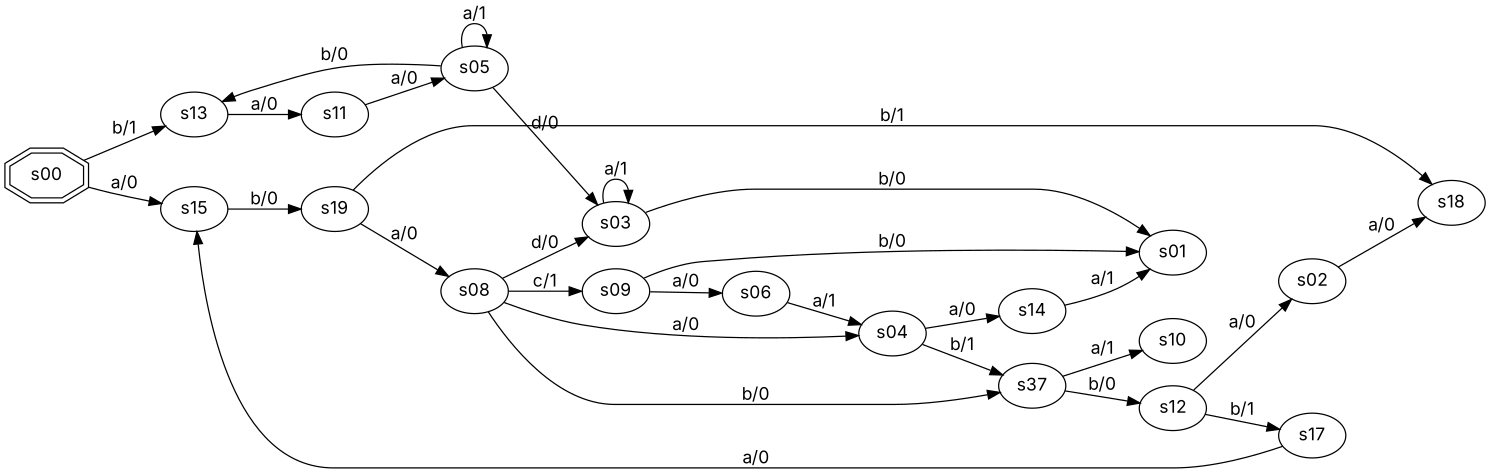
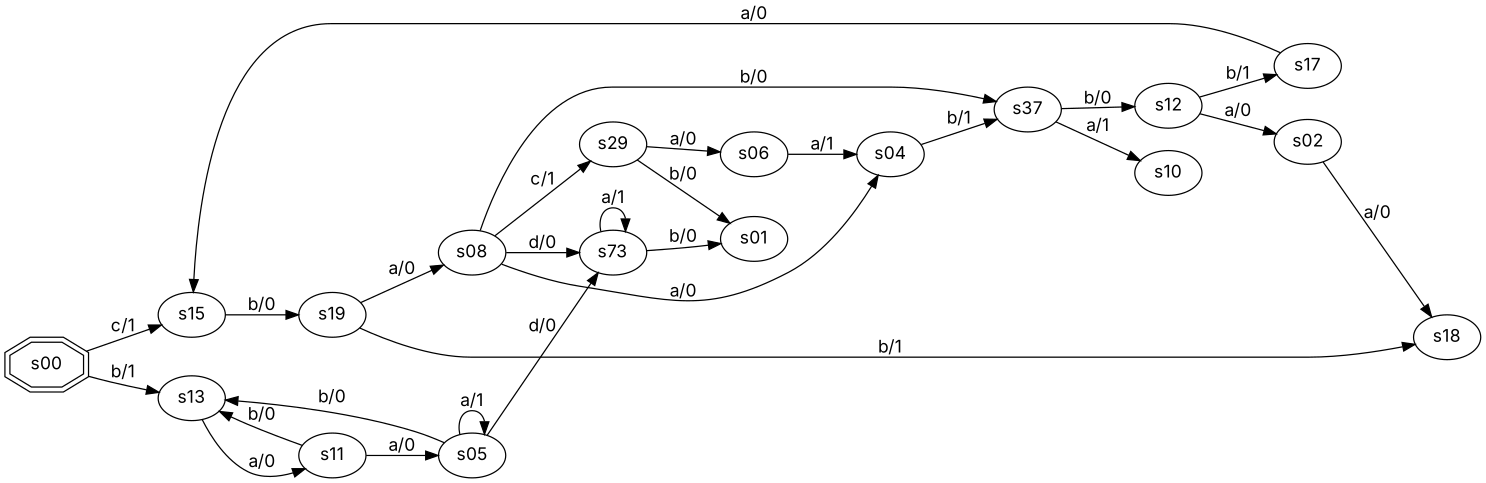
edge "s00" -> "s15": label "a/0" -> "c/1"
node "s03": label "s03" -> "s73"
node "s09": label "s09" -> "s29"
node "s14": removed
edge "s11" -> "s13": added, label "b/0"
